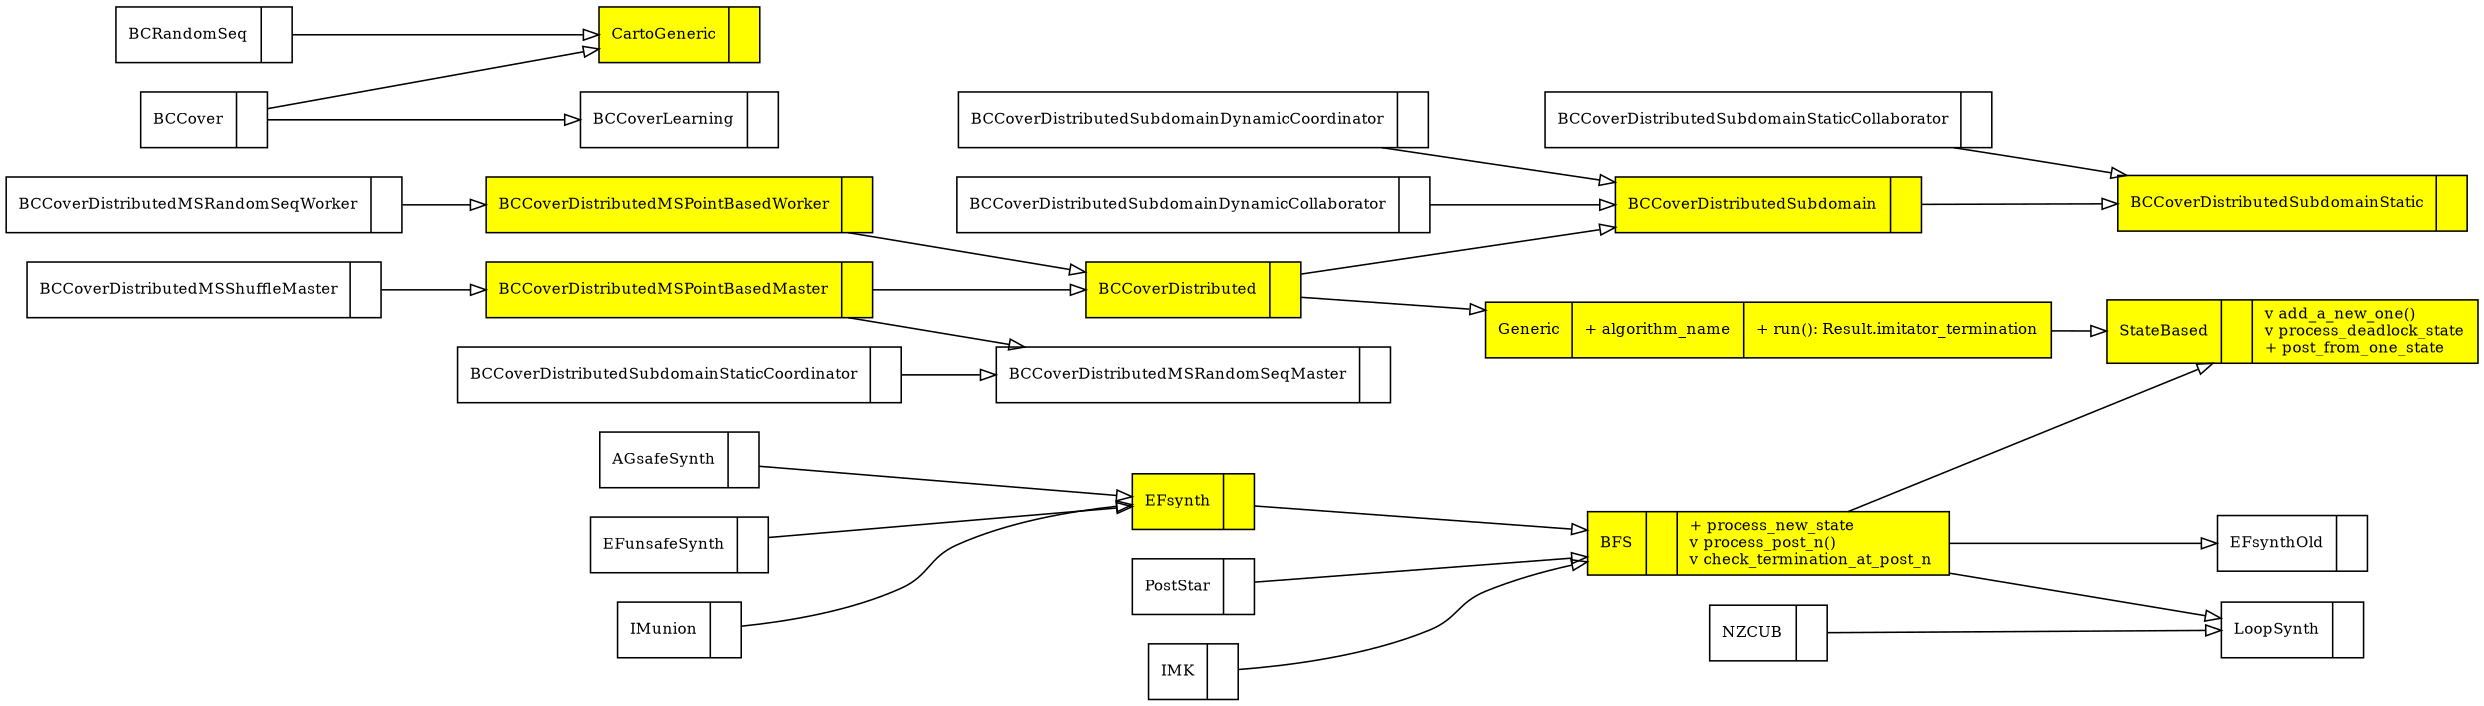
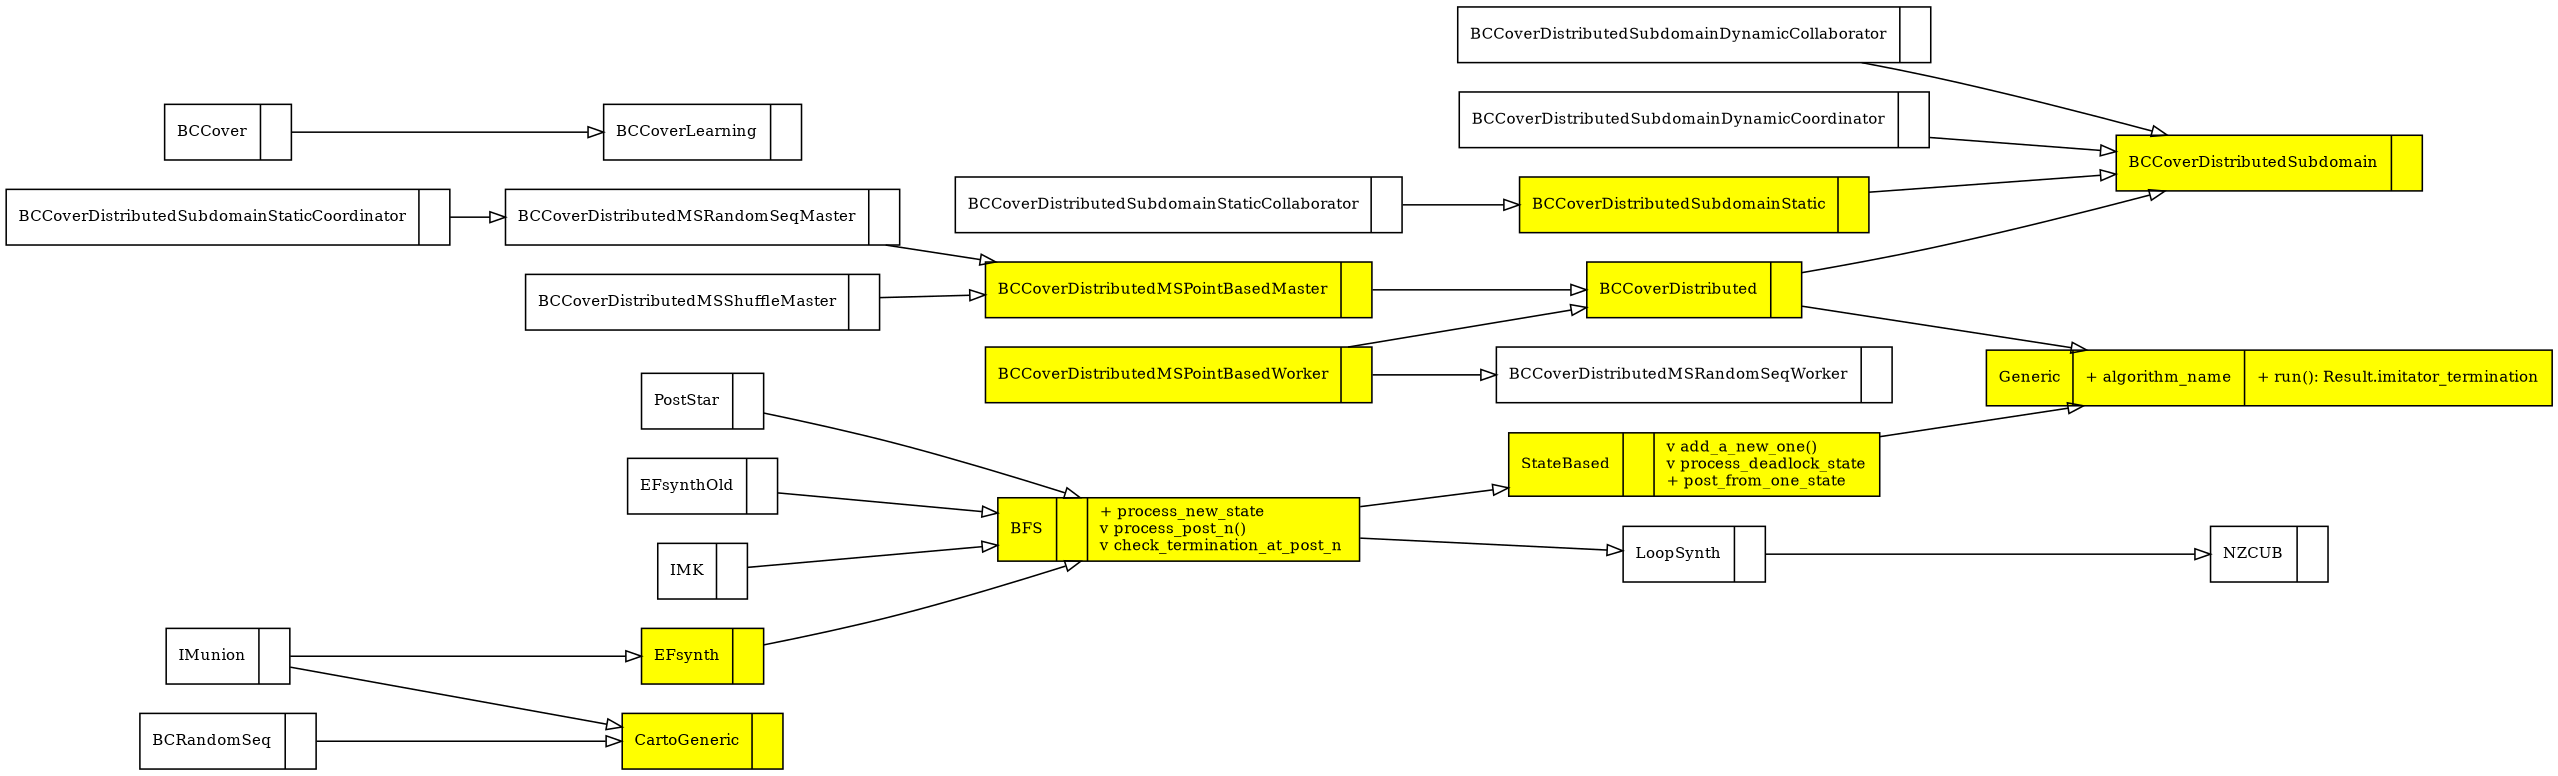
edge "BCCover" -> "CartoGeneric": now "IMunion" -> "CartoGeneric"
edge "BCCoverDistributedSubdomain" -> "BCCoverDistributedSubdomainStatic": reversed
edge "BCCoverDistributedMSRandomSeqWorker" -> "BCCoverDistributedMSPointBasedWorker": reversed
edge "BCCoverDistributedMSPointBasedMaster" -> "BCCoverDistributedMSRandomSeqMaster": reversed
edge "Generic" -> "StateBased": reversed
node "AGsafeSynth": removed
edge "BFS" -> "EFsynthOld": reversed
node "EFunsafeSynth": removed
edge "NZCUB" -> "LoopSynth": reversed
